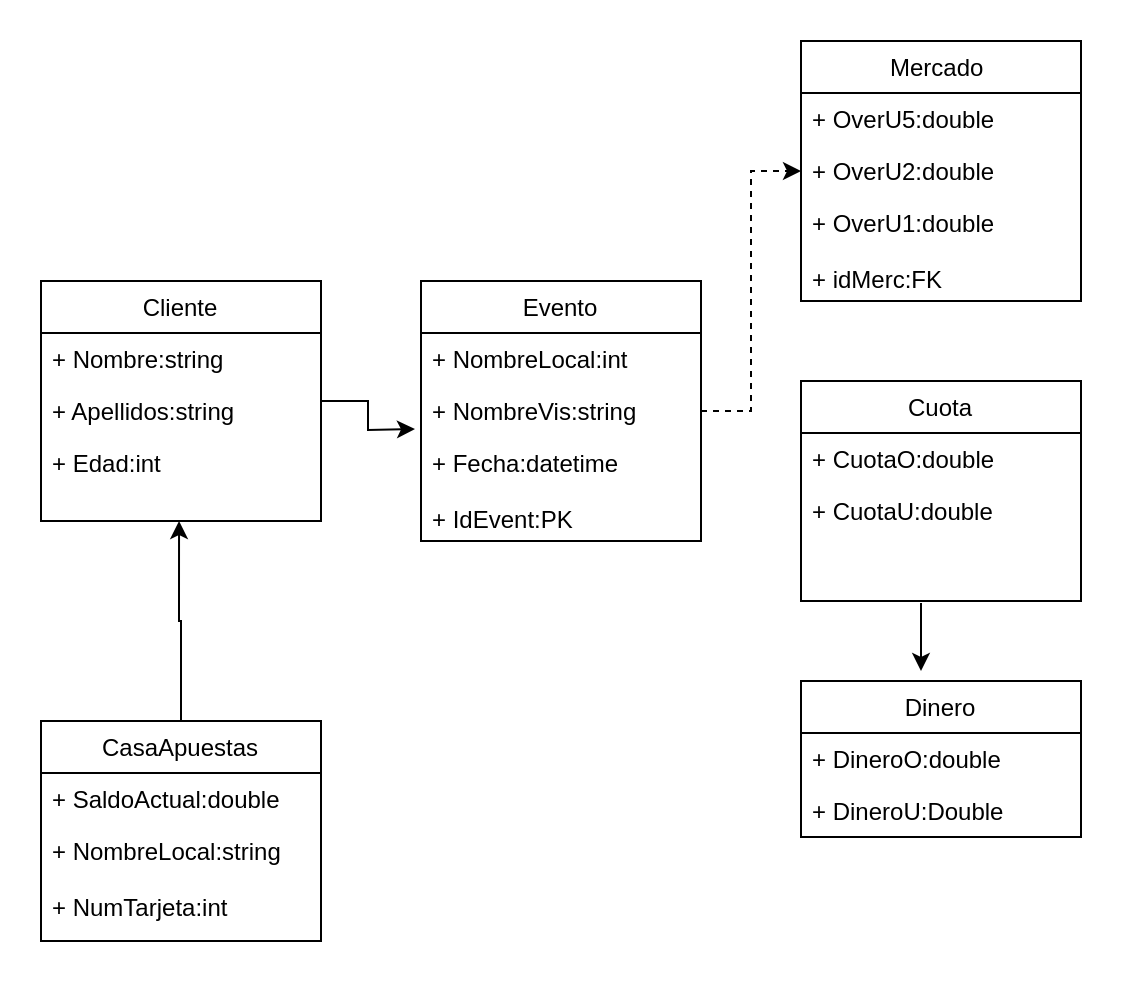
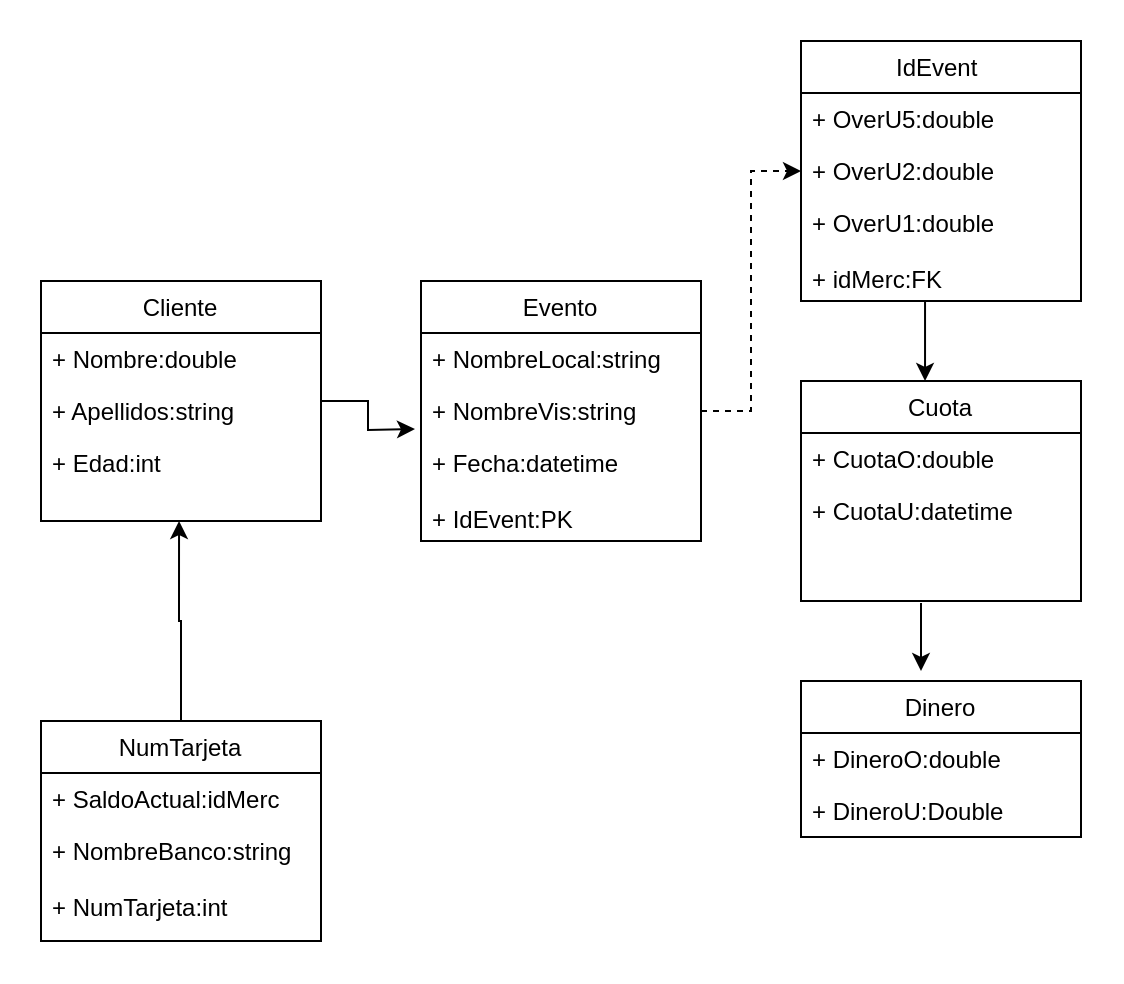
node "Mercado": label "Mercado" -> "IdEvent"
edge "+ OverU1:double + idMerc:FK" -> "Cuota": added
node "+ Nombre:string": label "+ Nombre:string" -> "+ Nombre:double"
node "+ NombreLocal:int": label "+ NombreLocal:int" -> "+ NombreLocal:string"
node "+ CuotaU:double": label "+ CuotaU:double" -> "+ CuotaU:datetime"
node "CasaApuestas": label "CasaApuestas" -> "NumTarjeta"
node "+ SaldoActual:double": label "+ SaldoActual:double" -> "+ SaldoActual:idMerc"
node "+ NombreLocal:string + NumTarjeta:int": label "+ NombreLocal:string + NumTarjeta:int" -> "+ NombreBanco:string + NumTarjeta:int"
